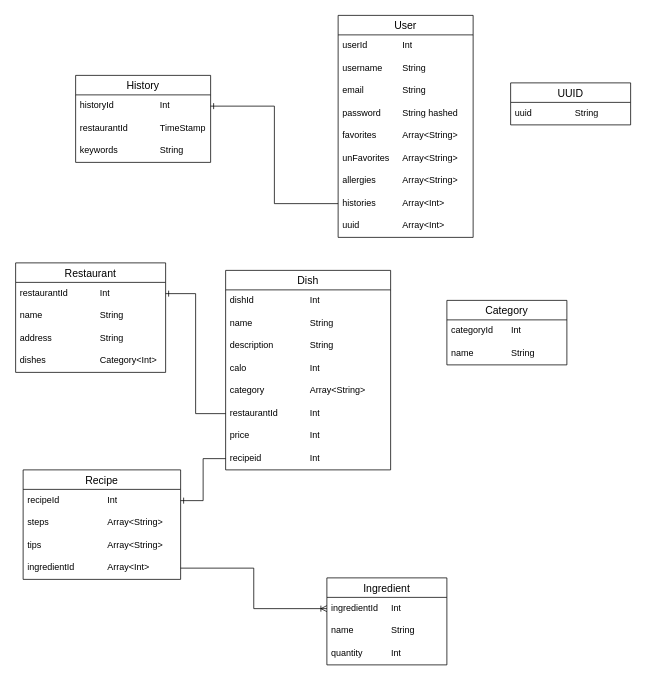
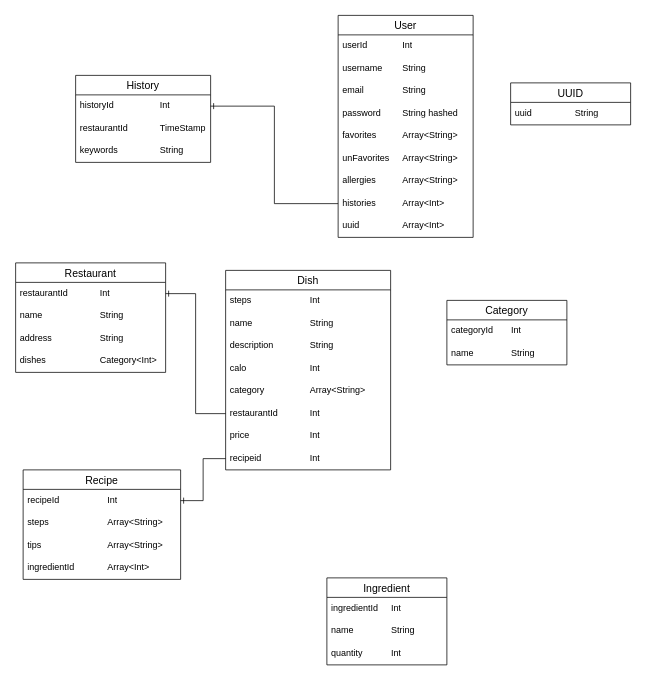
node "dishId Int": label "dishId Int" -> "steps Int"
edge "ingredientId Array<Int>" -> "ingredientId Int": removed
